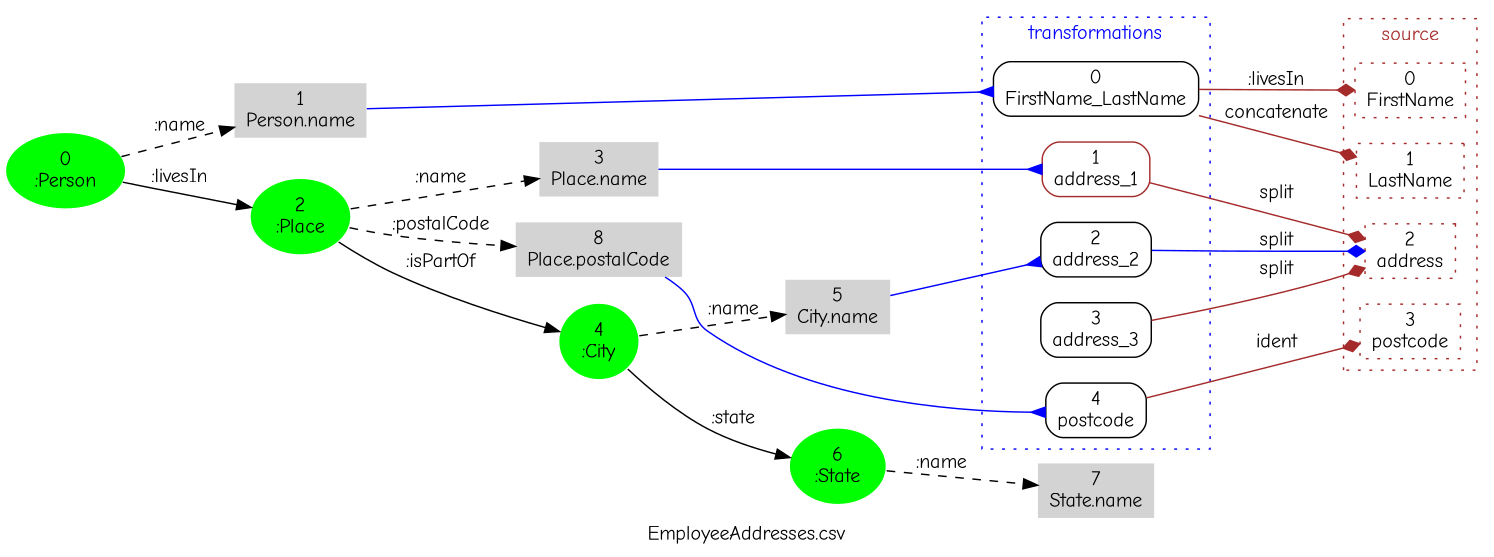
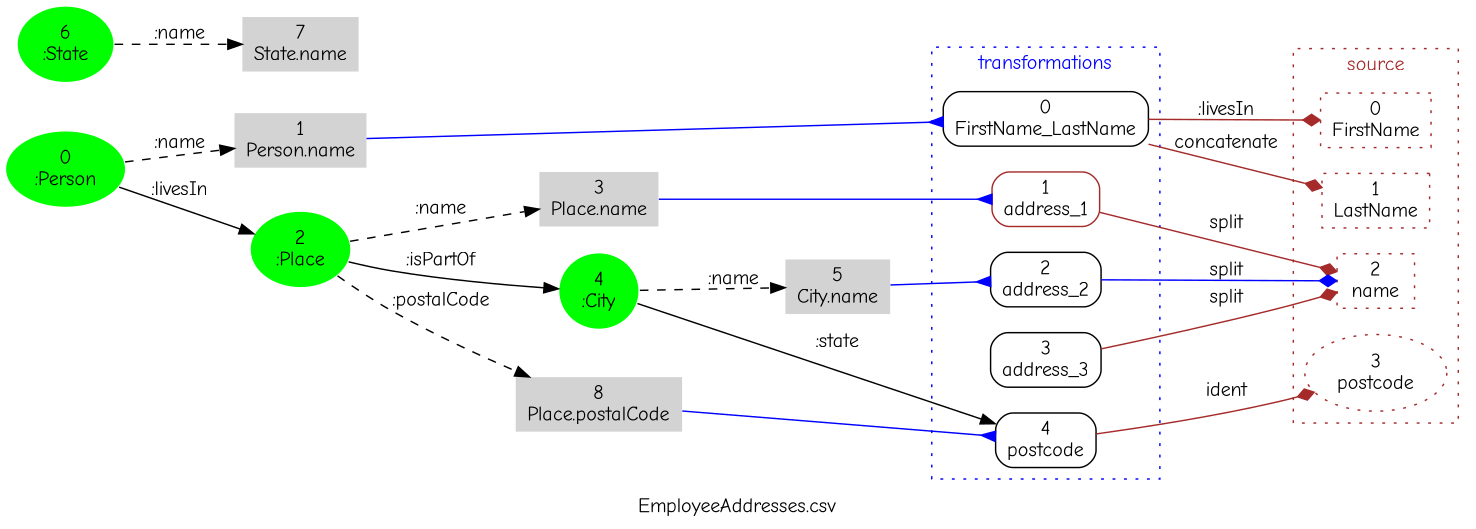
node "2 address": label "2 address" -> "2 name"
node "3 postcode": shape box -> ellipse
edge "4 :City" -> "6 :State": now "4 :City" -> "4 postcode"
